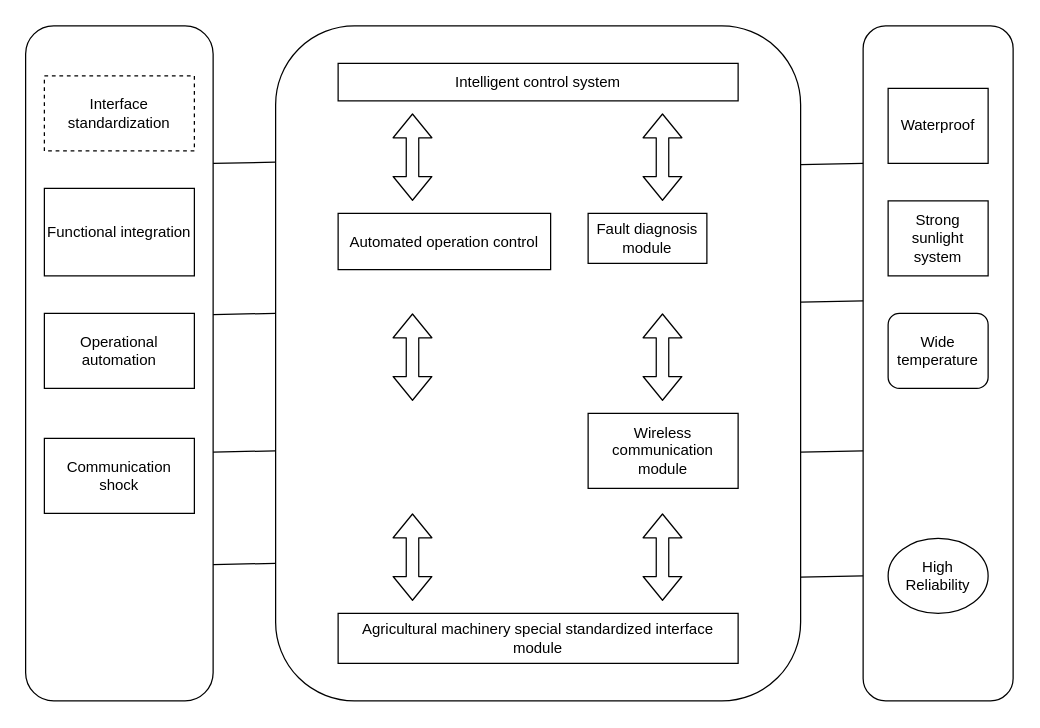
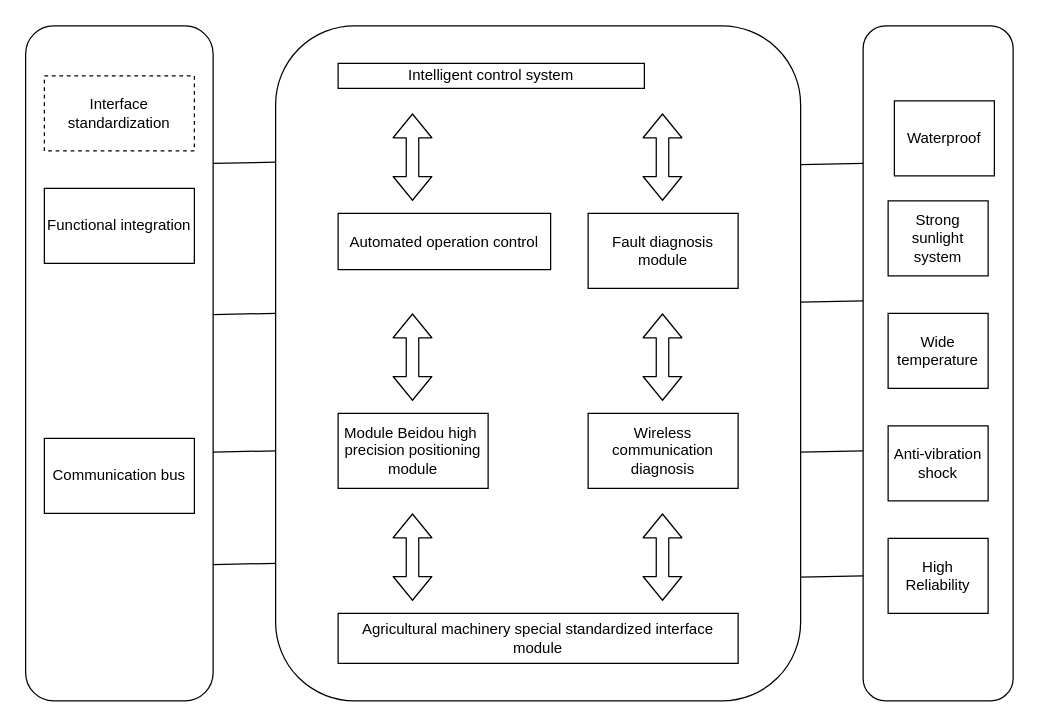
node "Intelligent control system": size 400x38 -> 306x25
node "Waterproof": moved (938, 126) -> (944, 138)
node "Functional integration": size 150x88 -> 150x75
node "Fault diagnosis module": size 119x50 -> 150x75
node "Operational automation": removed
node "Wide temperature": shape rounded rectangle -> rectangle
node "Module Beidou high precision positioning module": added
node "Wireless communication module": label "Wireless communication module" -> "Wireless communication diagnosis"
node "Anti-vibration shock": added
node "Communication shock": label "Communication shock" -> "Communication bus"
node "High Reliability": shape ellipse -> rectangle
